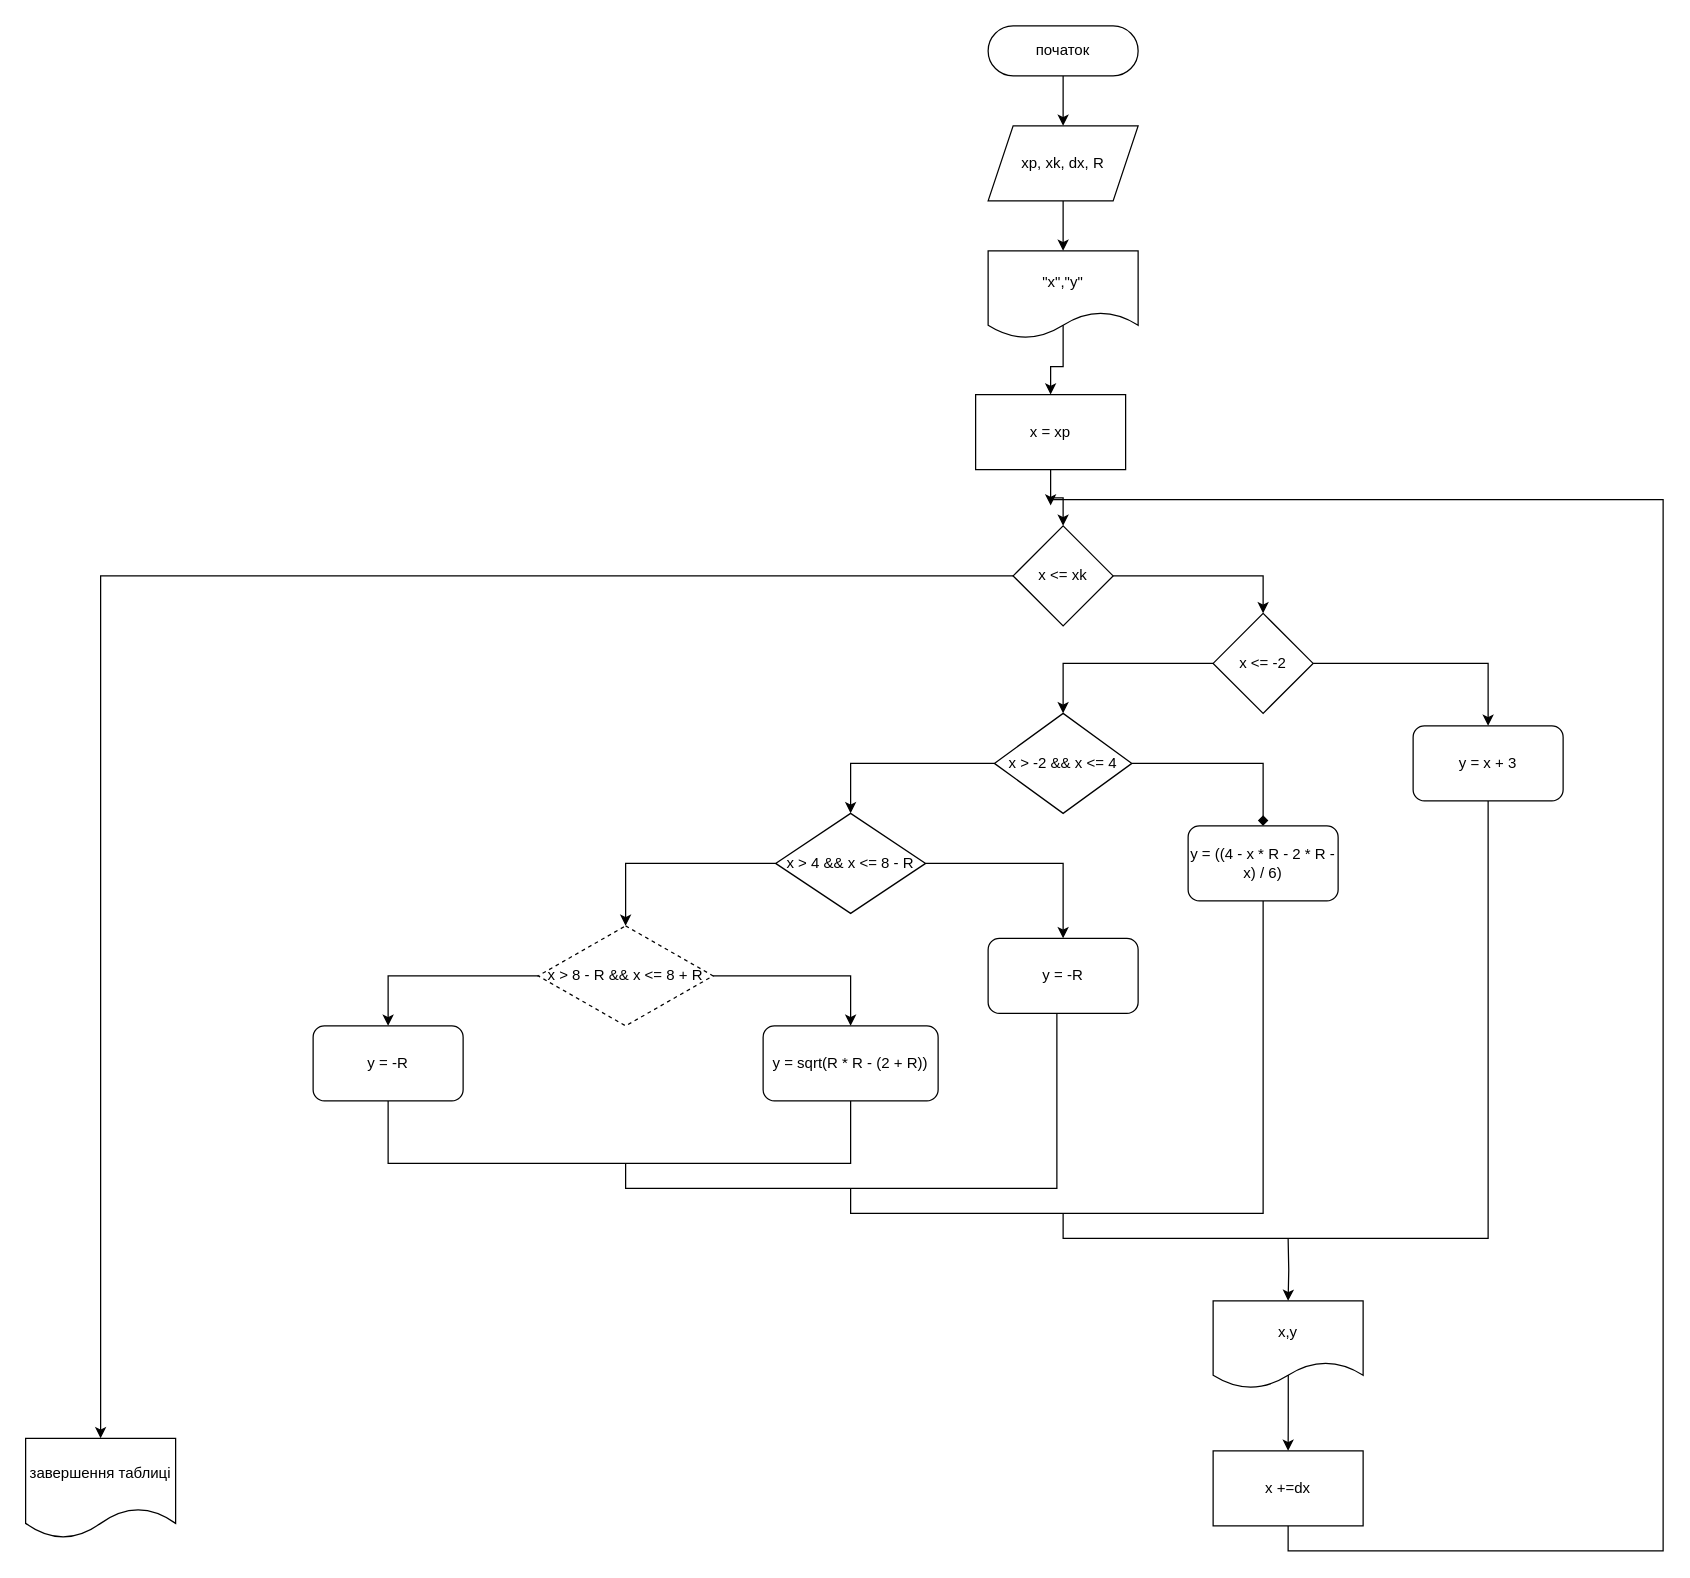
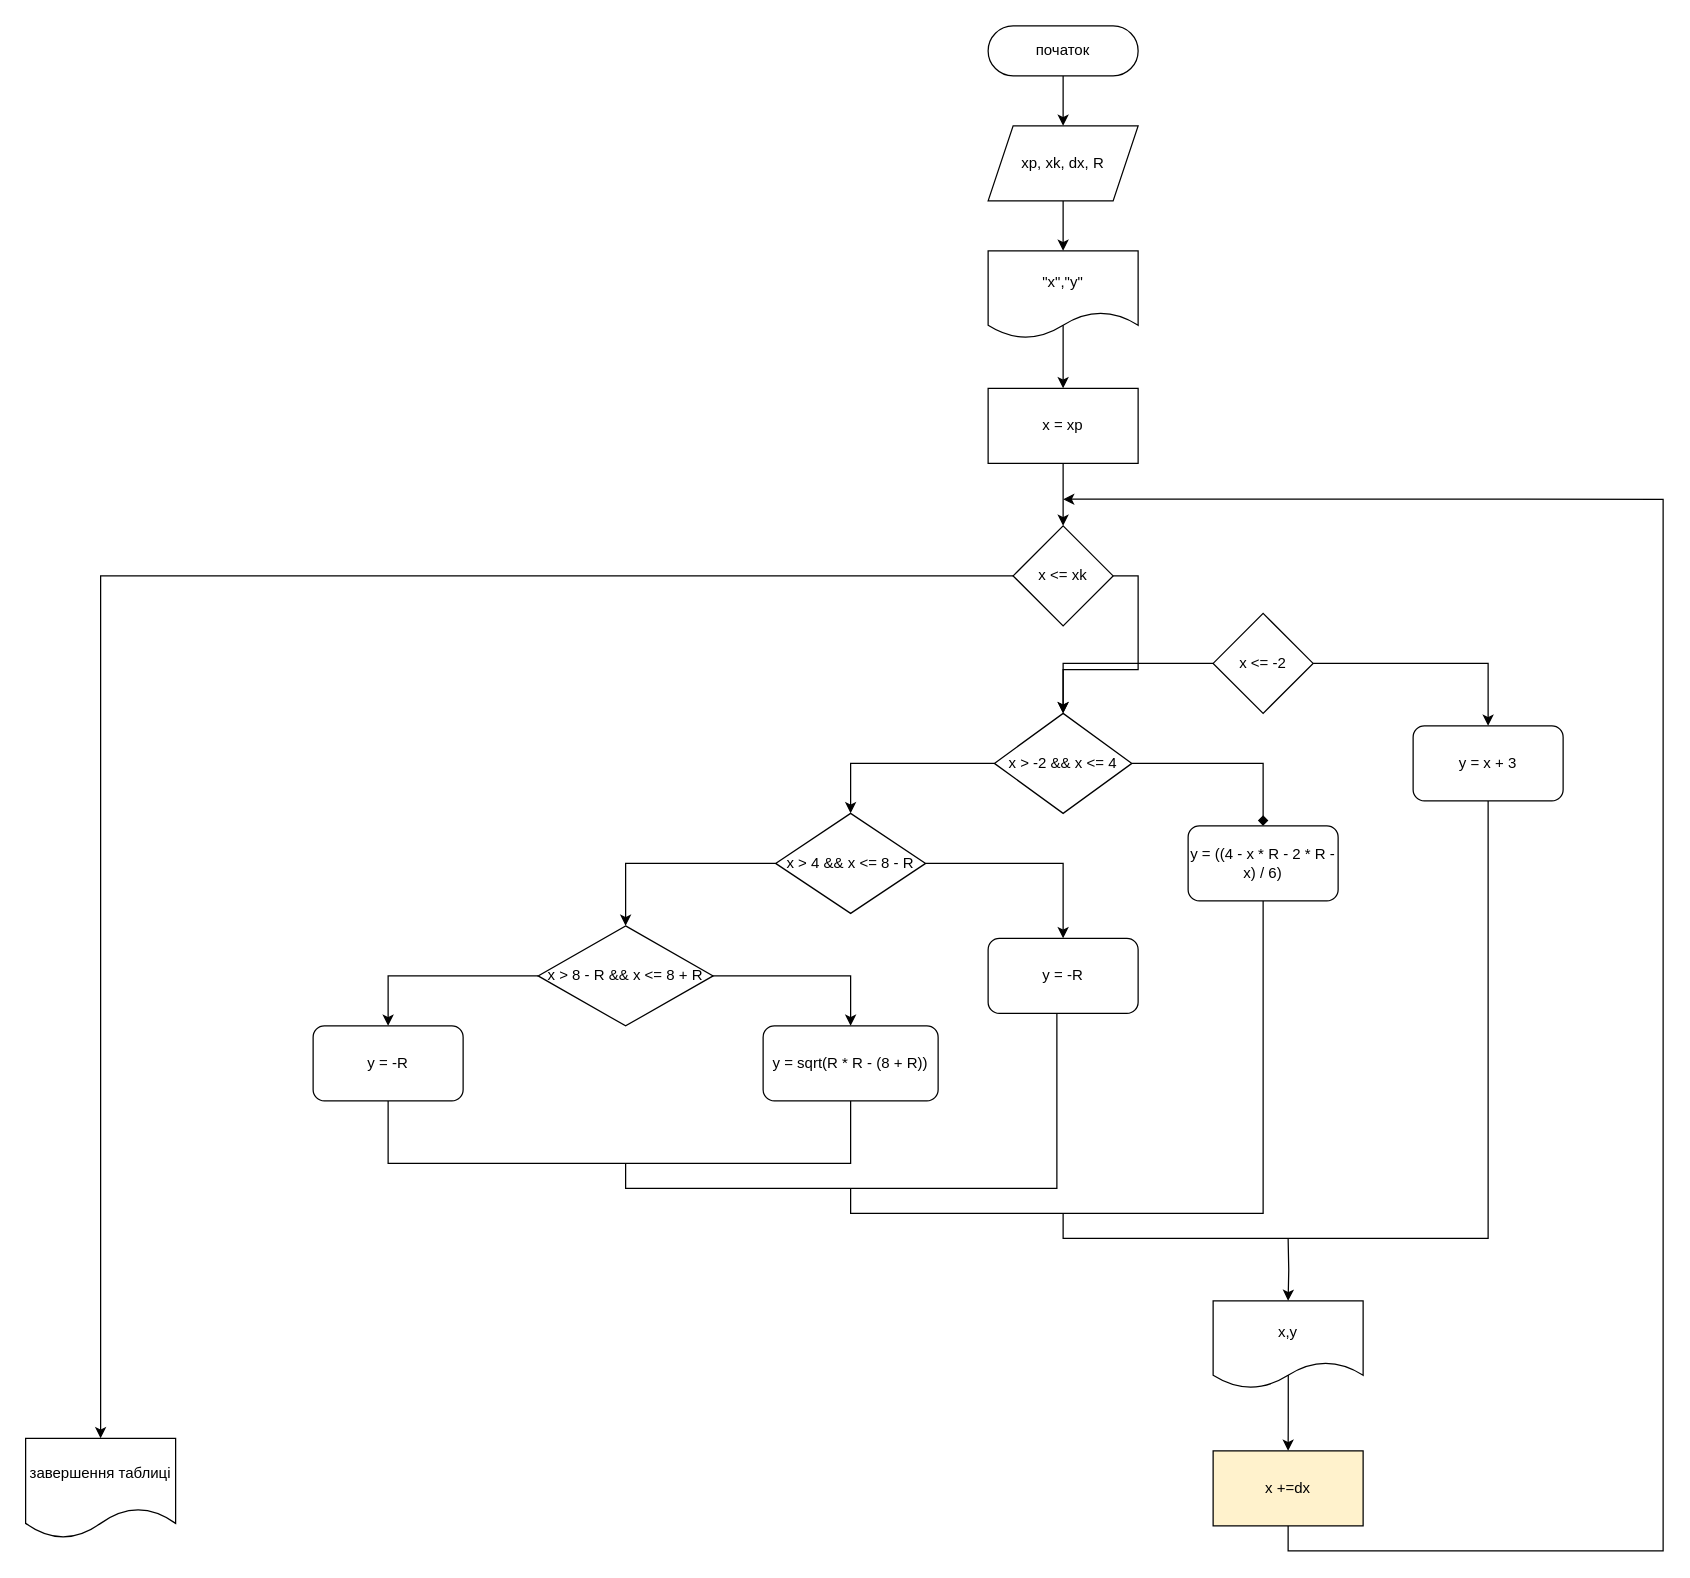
node "x = xp": moved (1051, 432) -> (1063, 426)
edge "x <= xk" -> "x <= -2": now "x <= xk" -> "x > -2 && x <= 4"
node "x > 8 - R && x <= 8 + R": style dashed -> solid
node "y = sqrt(R * R - (2 + R))": label "y = sqrt(R * R - (2 + R))" -> "y = sqrt(R * R - (8 + R))"
node "x +=dx": fillcolor #ffffff -> #fff2cc
